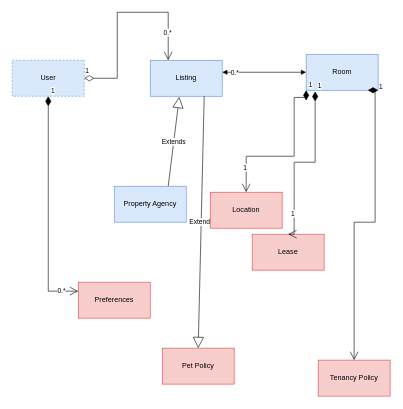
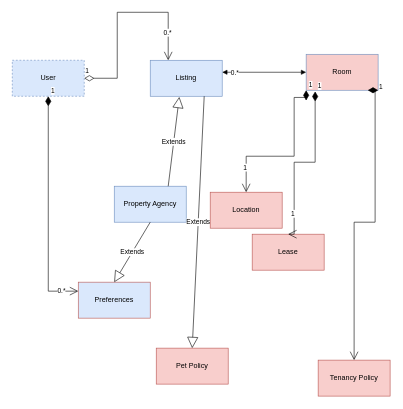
node "Room": fillcolor #dae8fc -> #f8cecc
edge "Property Agency" -> "Preferences": added, label "Extends"
node "Preferences": fillcolor #f8cecc -> #dae8fc
node "Pet Policy": moved (198, 366) -> (192, 366)
